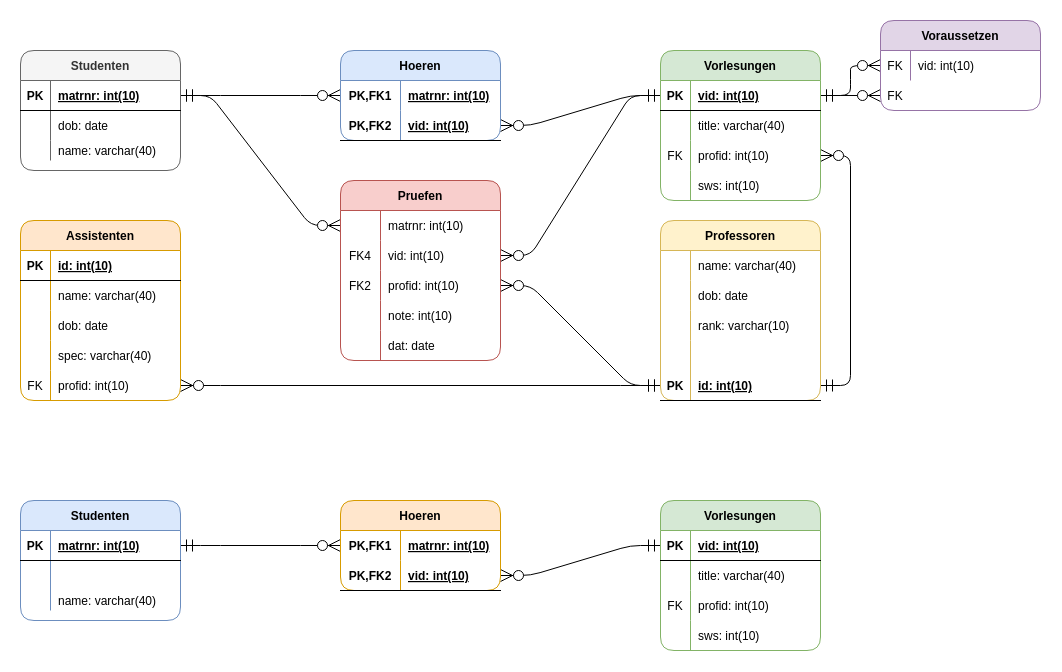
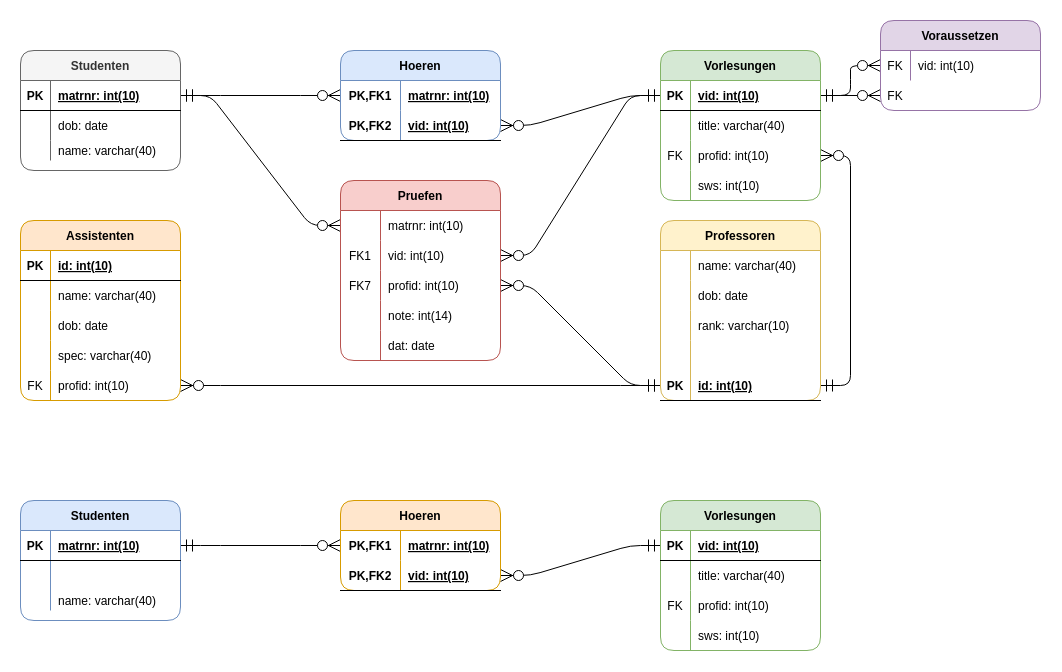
node "FK4": label "FK4" -> "FK1"
node "FK2": label "FK2" -> "FK7"
node "note: int(10)": label "note: int(10)" -> "note: int(14)"
